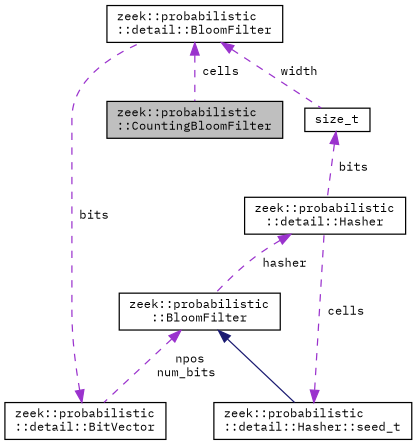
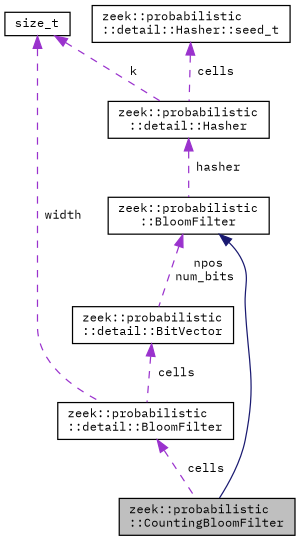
edge "size_t" -> "zeek::probabilistic ::detail::BloomFilter": reversed
edge "zeek::probabilistic ::detail::Hasher" -> "size_t": label " bits" -> " k"
edge "zeek::probabilistic ::detail::BloomFilter" -> "zeek::probabilistic ::detail::BitVector": label " bits" -> " cells"
edge "zeek::probabilistic ::detail::Hasher::seed_t" -> "zeek::probabilistic ::BloomFilter": now "zeek::probabilistic ::CountingBloomFilter" -> "zeek::probabilistic ::BloomFilter"
